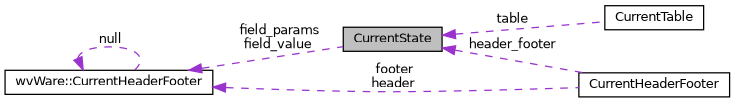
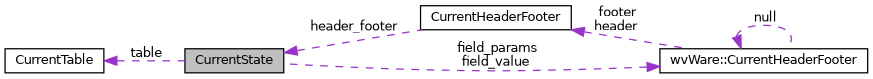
edge "CurrentTable" -> "CurrentState": reversed
edge "CurrentHeaderFooter" -> "wvWare::CurrentHeaderFooter": reversed
